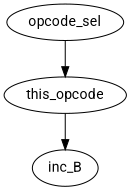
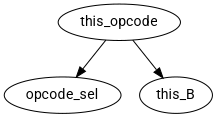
edge "opcode_sel" -> "this_opcode": reversed
node "inc_B": label "inc_B" -> "this_B"
